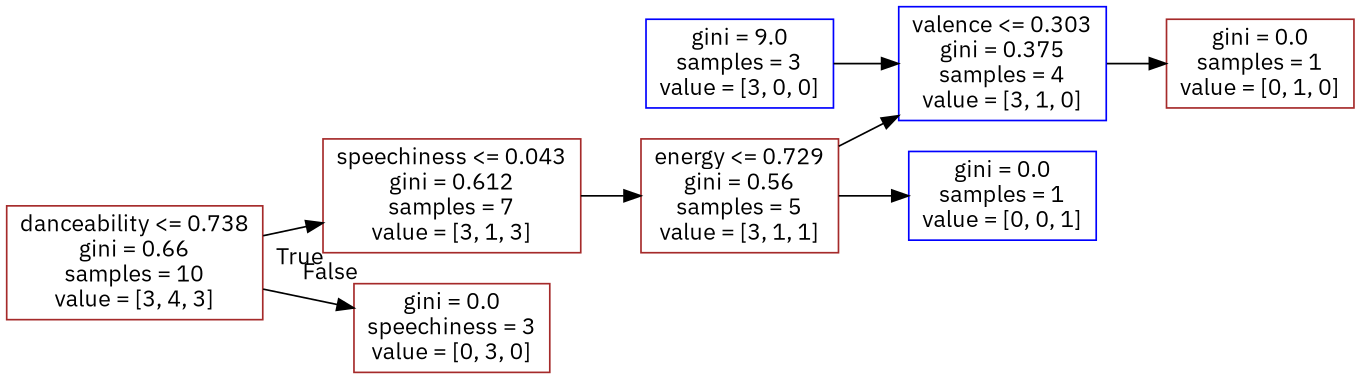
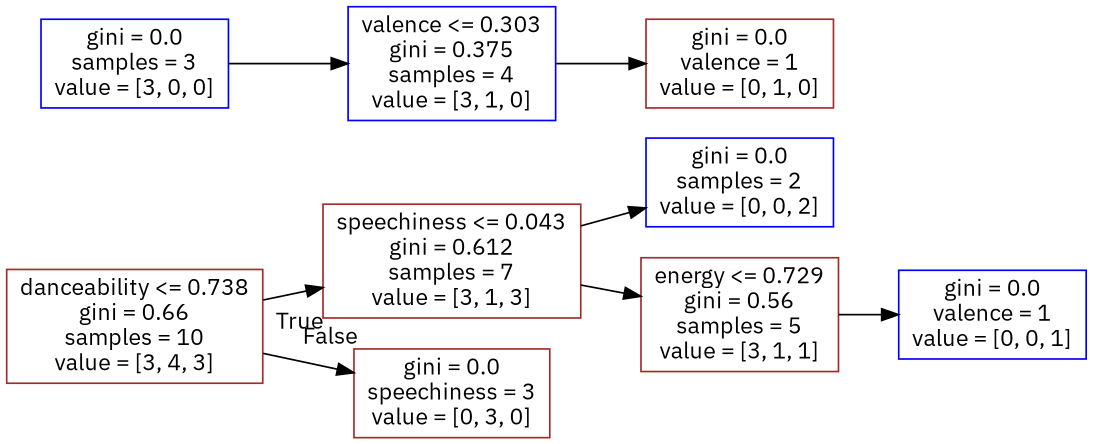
node "gini = 9.0 samples = 3 value = [3, 0, 0]": label "gini = 9.0 samples = 3 value = [3, 0, 0]" -> "gini = 0.0 samples = 3 value = [3, 0, 0]"
node "gini = 0.0 samples = 1 value = [0, 1, 0]": label "gini = 0.0 samples = 1 value = [0, 1, 0]" -> "gini = 0.0 valence = 1 value = [0, 1, 0]"
edge "energy <= 0.729 gini = 0.56 samples = 5 value = [3, 1, 1]" -> "valence <= 0.303 gini = 0.375 samples = 4 value = [3, 1, 0]": removed
node "gini = 0.0 samples = 2 value = [0, 0, 2]": added
node "gini = 0.0 samples = 1 value = [0, 0, 1]": label "gini = 0.0 samples = 1 value = [0, 0, 1]" -> "gini = 0.0 valence = 1 value = [0, 0, 1]"
